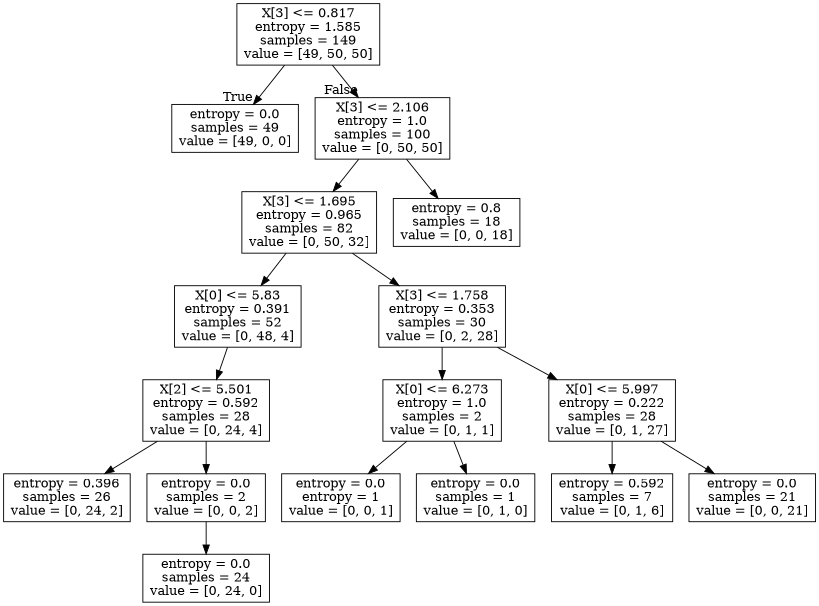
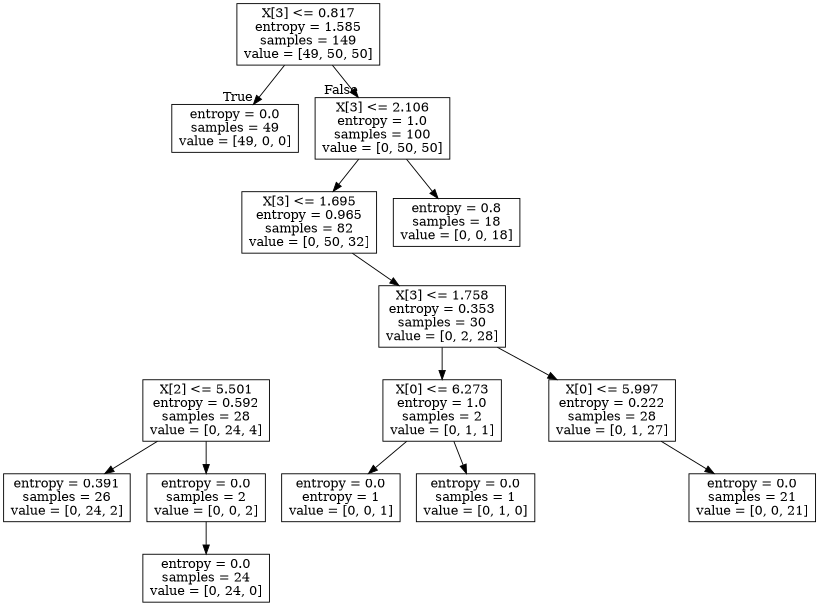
node "X[0] <= 5.83 entropy = 0.391 samples = 52 value = [0, 48, 4]": removed
node "entropy = 0.396 samples = 26 value = [0, 24, 2]": label "entropy = 0.396 samples = 26 value = [0, 24, 2]" -> "entropy = 0.391 samples = 26 value = [0, 24, 2]"
node "entropy = 0.592 samples = 7 value = [0, 1, 6]": removed
